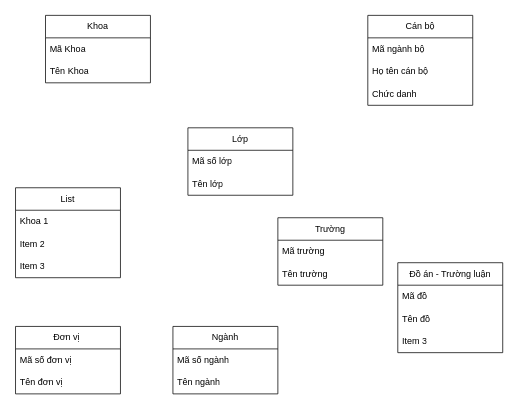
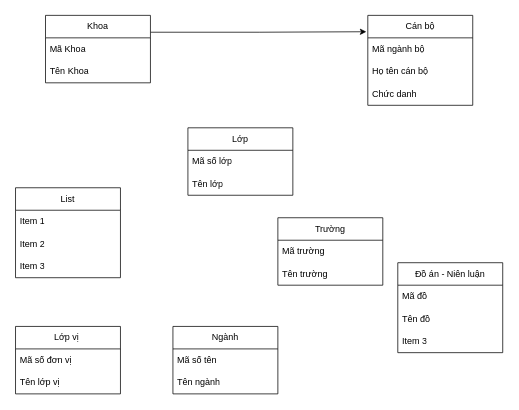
edge "Khoa" -> "Cán bộ": added
node "Khoa 1": label "Khoa 1" -> "Item 1"
node "Đồ án - Trường luận": label "Đồ án - Trường luận" -> "Đồ án - Niên luận"
node "Đơn vị": label "Đơn vị" -> "Lớp vị"
node "Mã số ngành": label "Mã số ngành" -> "Mã số tên"
node "Tên đơn vị": label "Tên đơn vị" -> "Tên lớp vị"
